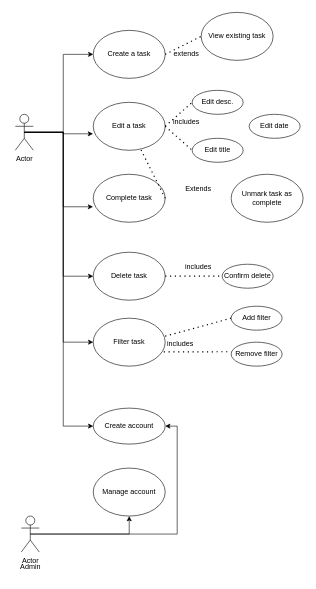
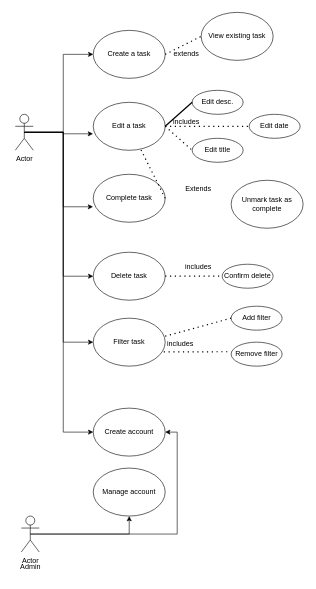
edge "Edit desc." -- "Edit a task": style dashed -> solid
edge "Edit a task" -- "Edit date": added
node "Unmark task as complete": moved (267, 198) -> (267, 204)
node "Create account": size 72x36 -> 72x48
